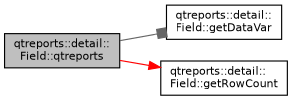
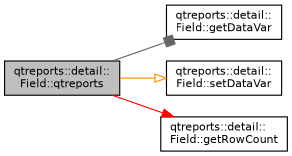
node "qtreports::detail:: Field::setDataVar": added
